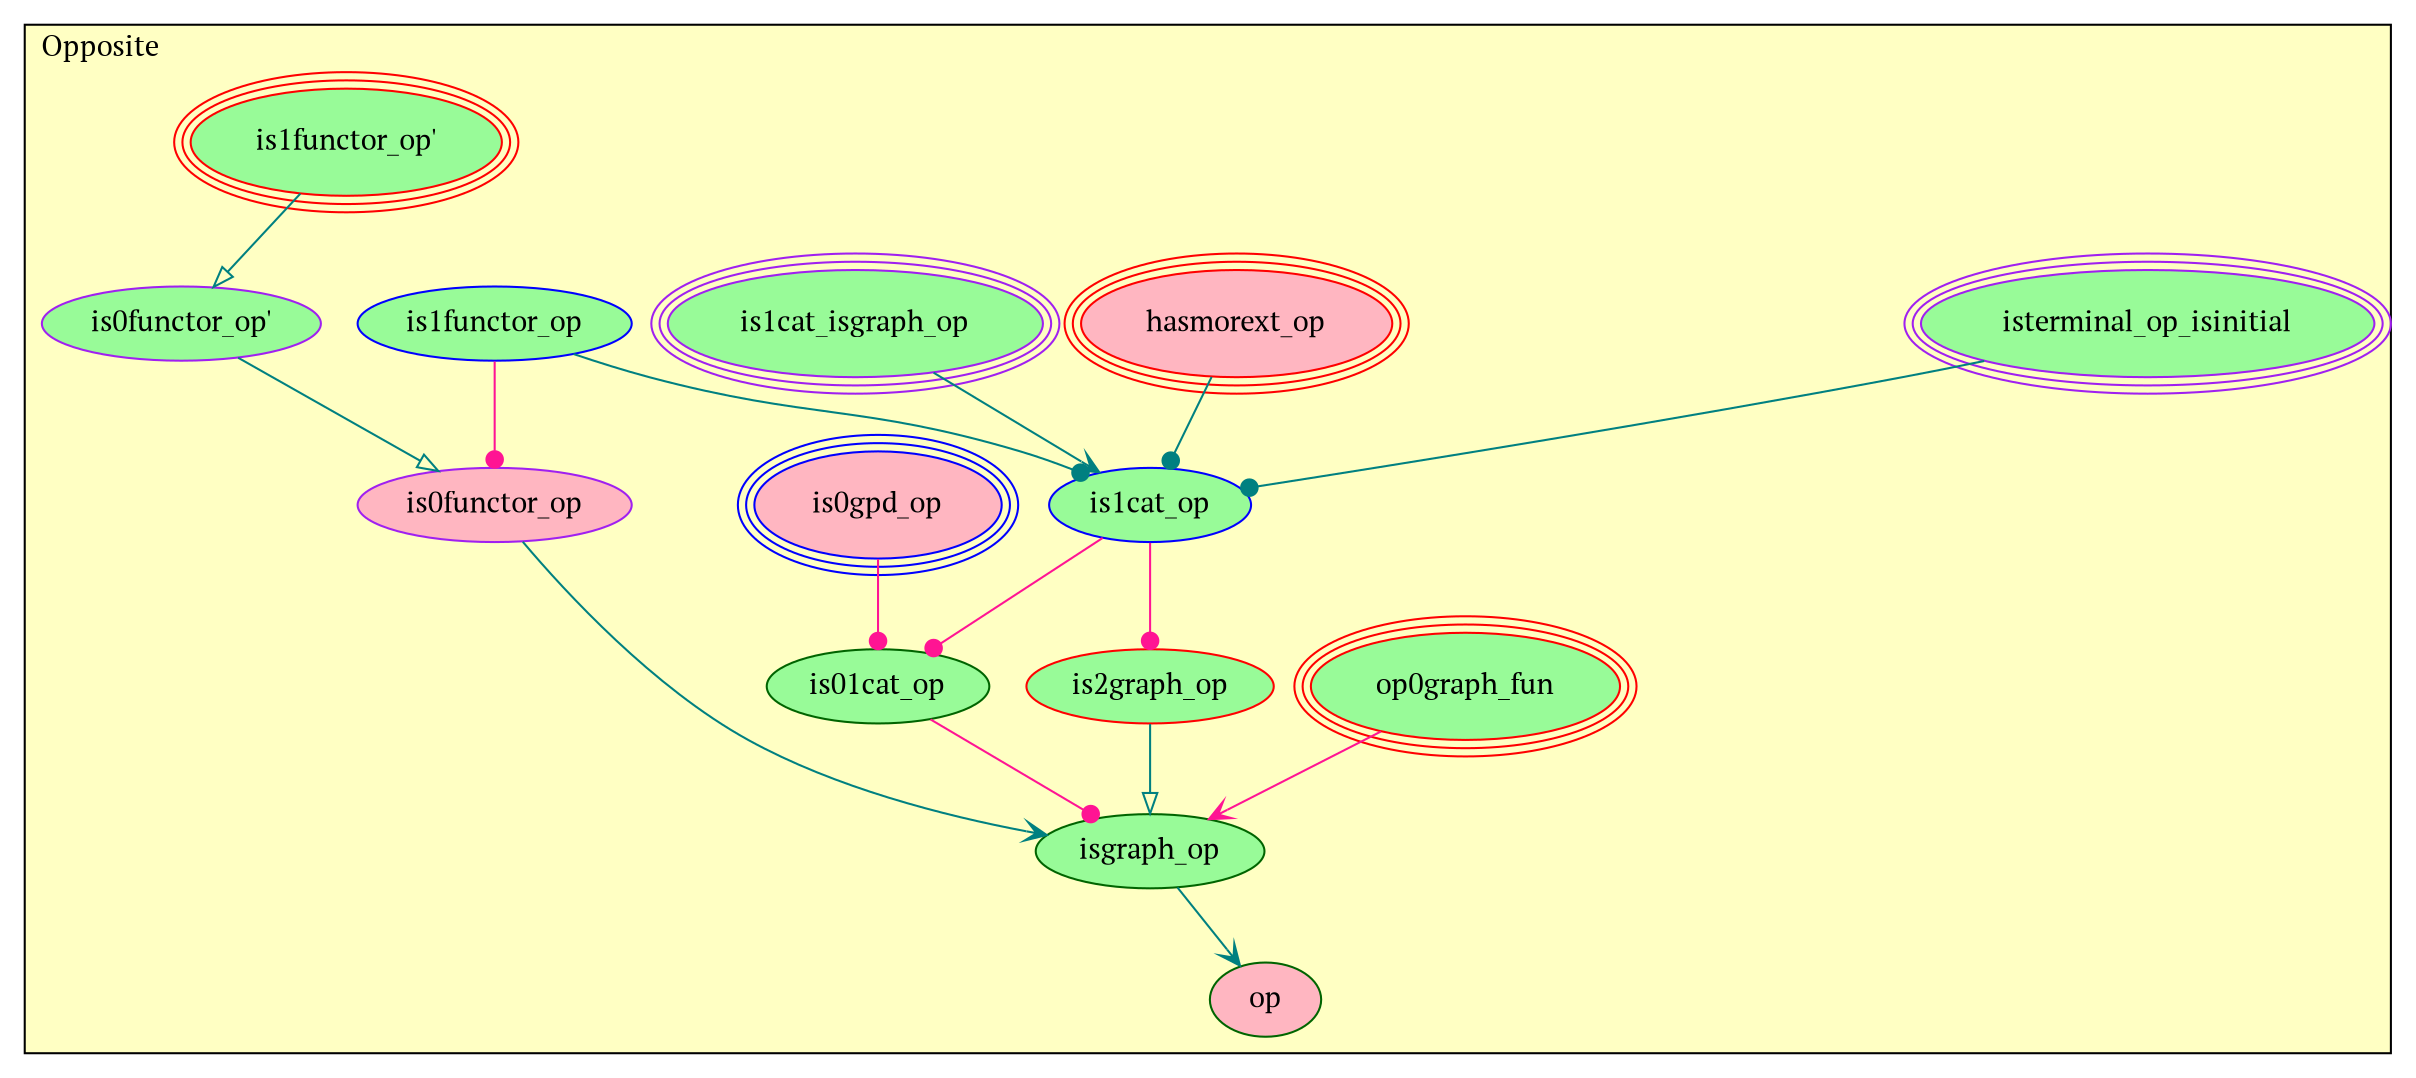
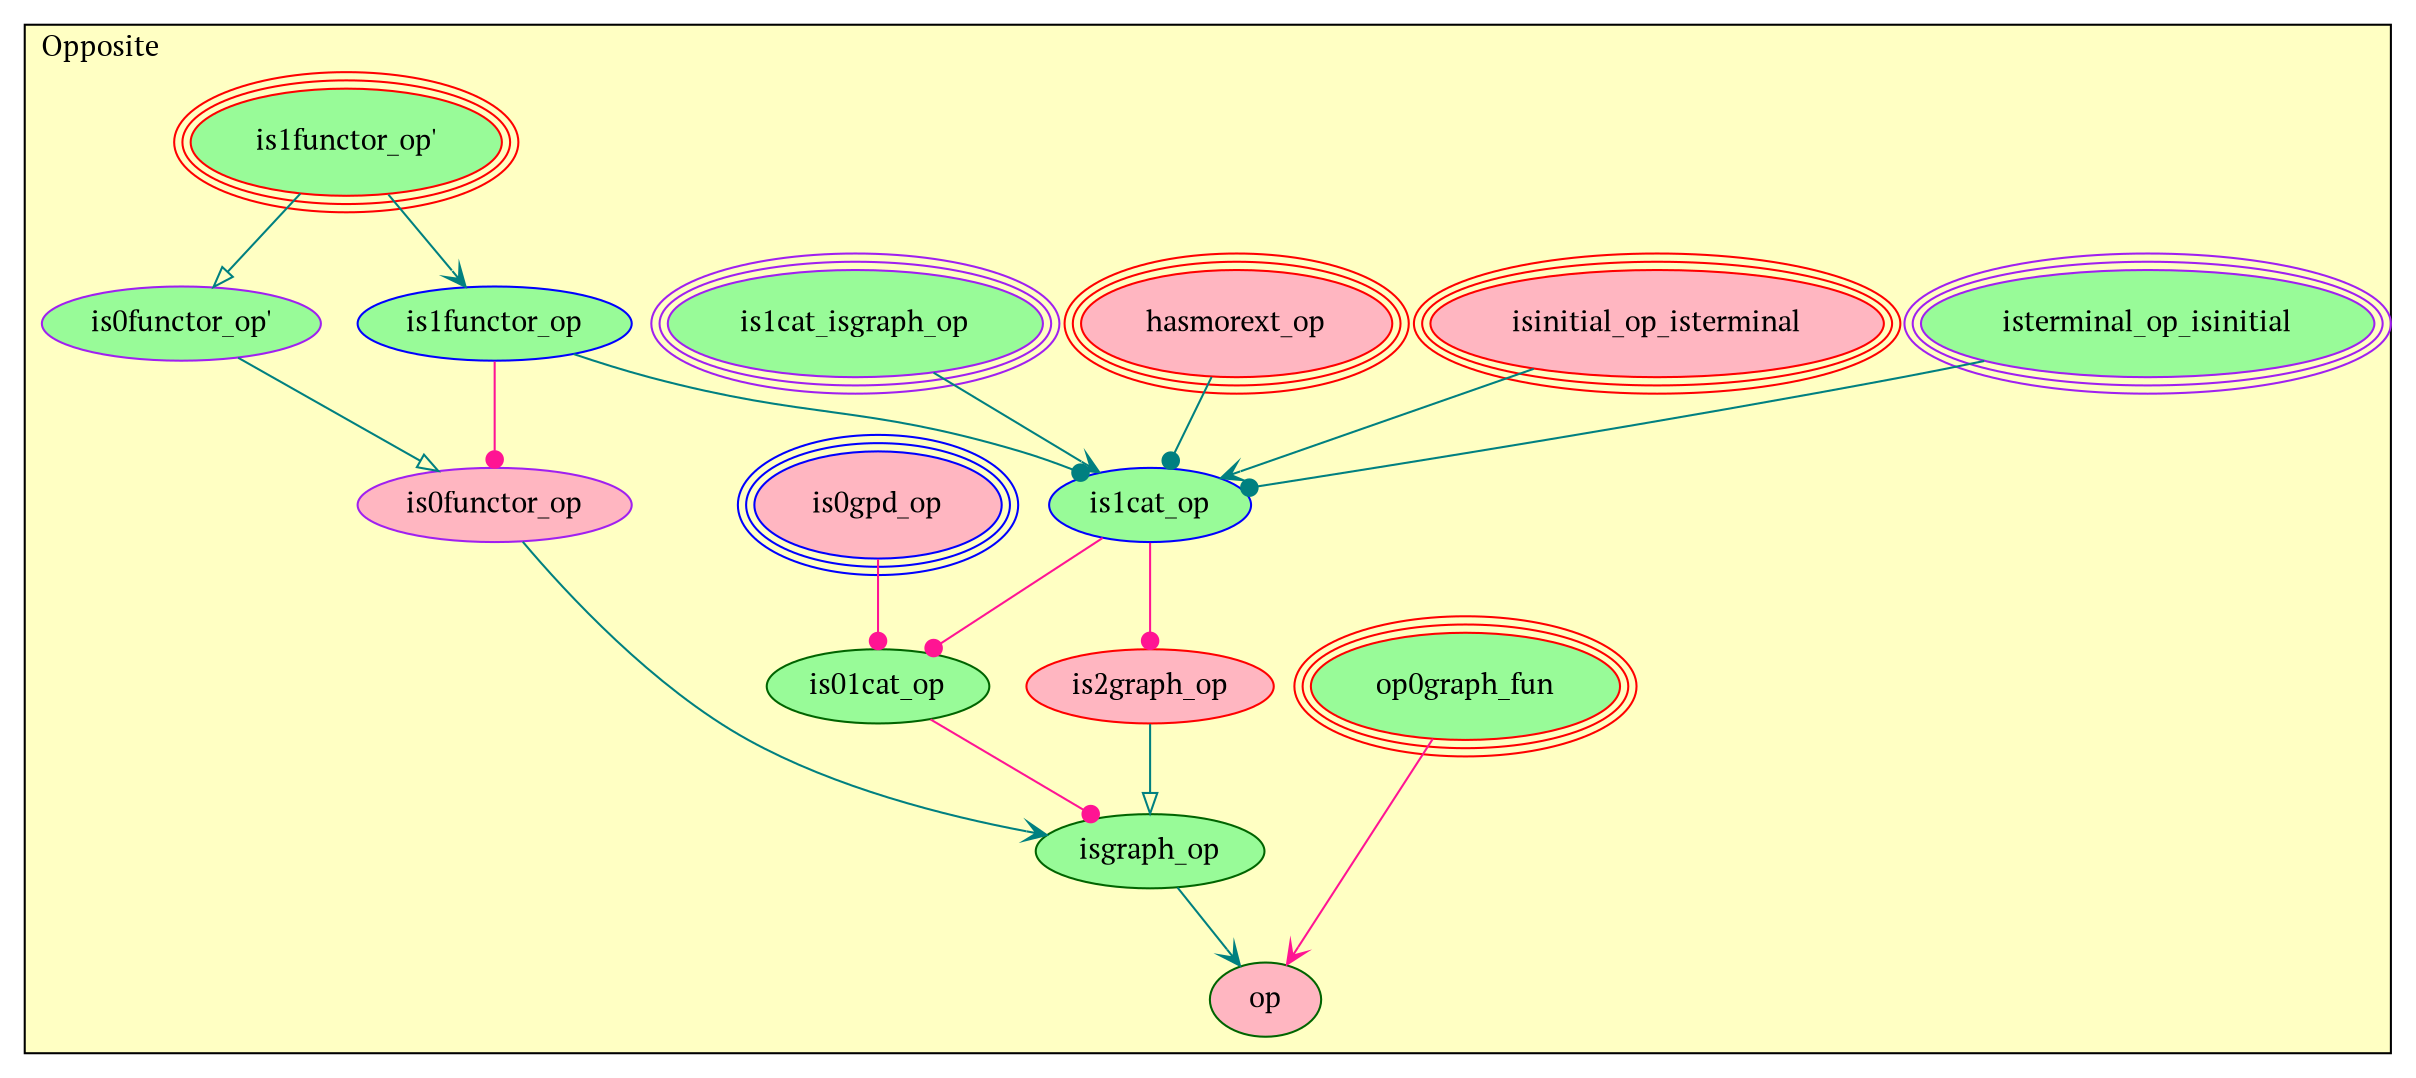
edge "is1functor_op'" -> "is1functor_op": added
node "isinitial_op_isterminal": added
node "is2graph_op": fillcolor palegreen -> lightpink
edge "op0graph_fun" -> "isgraph_op": now "op0graph_fun" -> "op"
